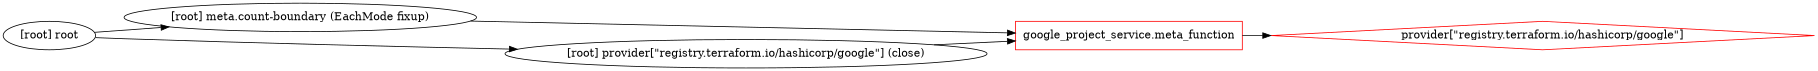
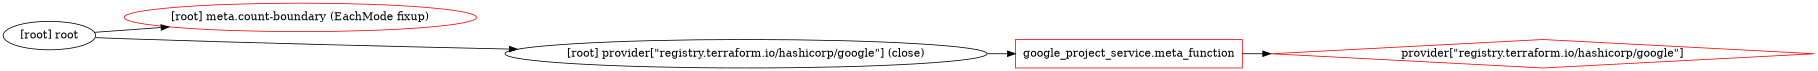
node "[root] meta.count-boundary (EachMode fixup)": color black -> red
edge "[root] meta.count-boundary (EachMode fixup)" -> "google_project_service.meta_function": removed
